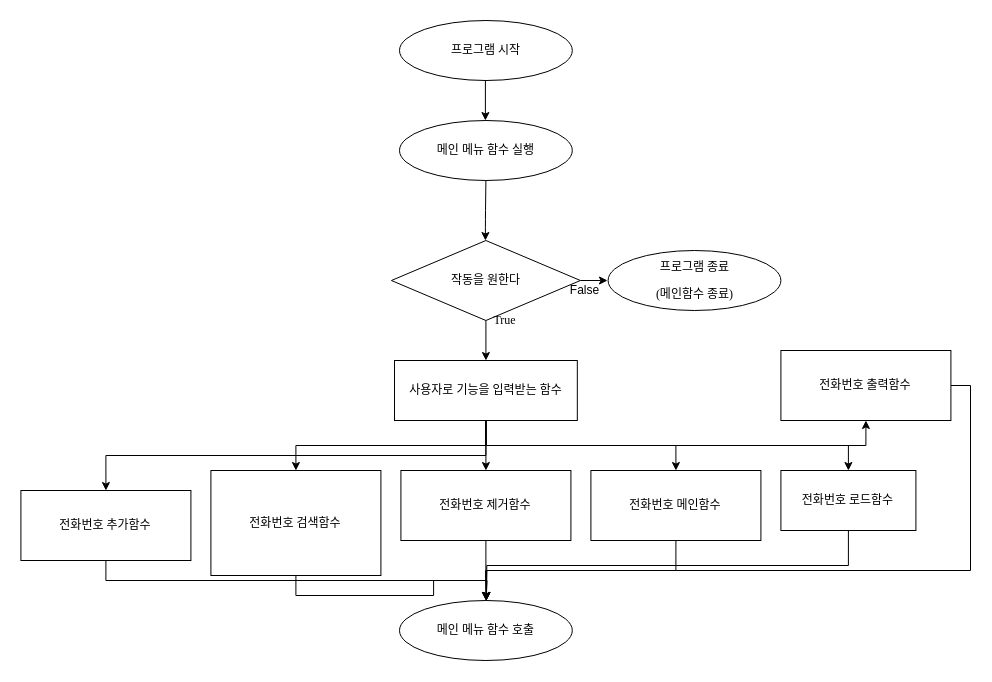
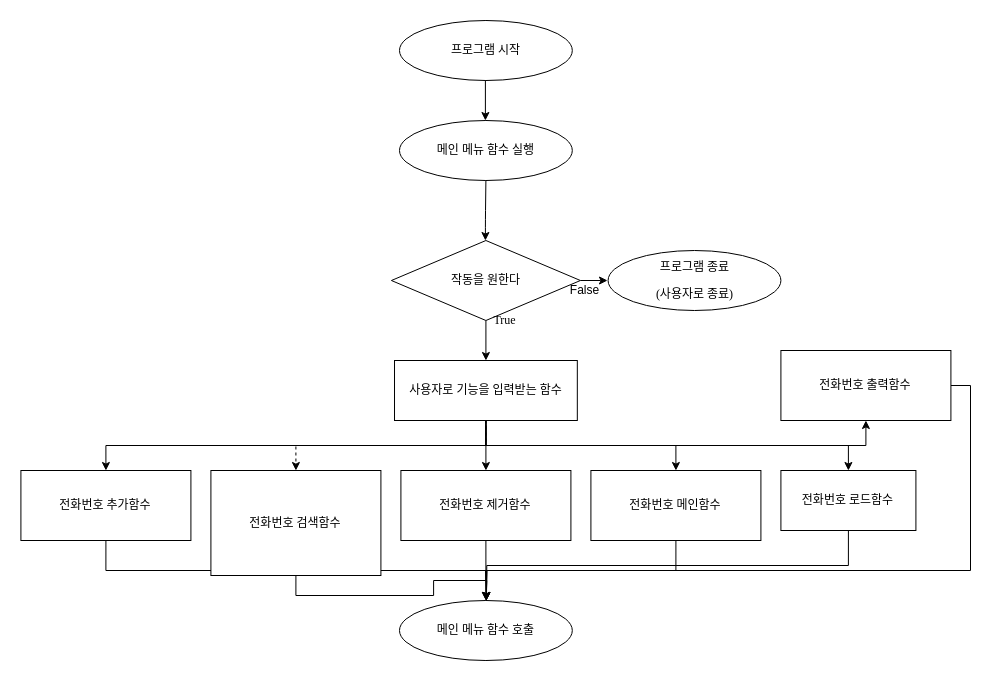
node "프로그램 종료 (메인함수 종료)": label "프로그램 종료 (메인함수 종료)" -> "프로그램 종료 (사용자로 종료)"
edge "사용자로 기능을 입력받는 함수" -> "전화번호 검색함수": style solid -> dashed
node "전화번호 추가함수": moved (106, 526) -> (106, 506)
